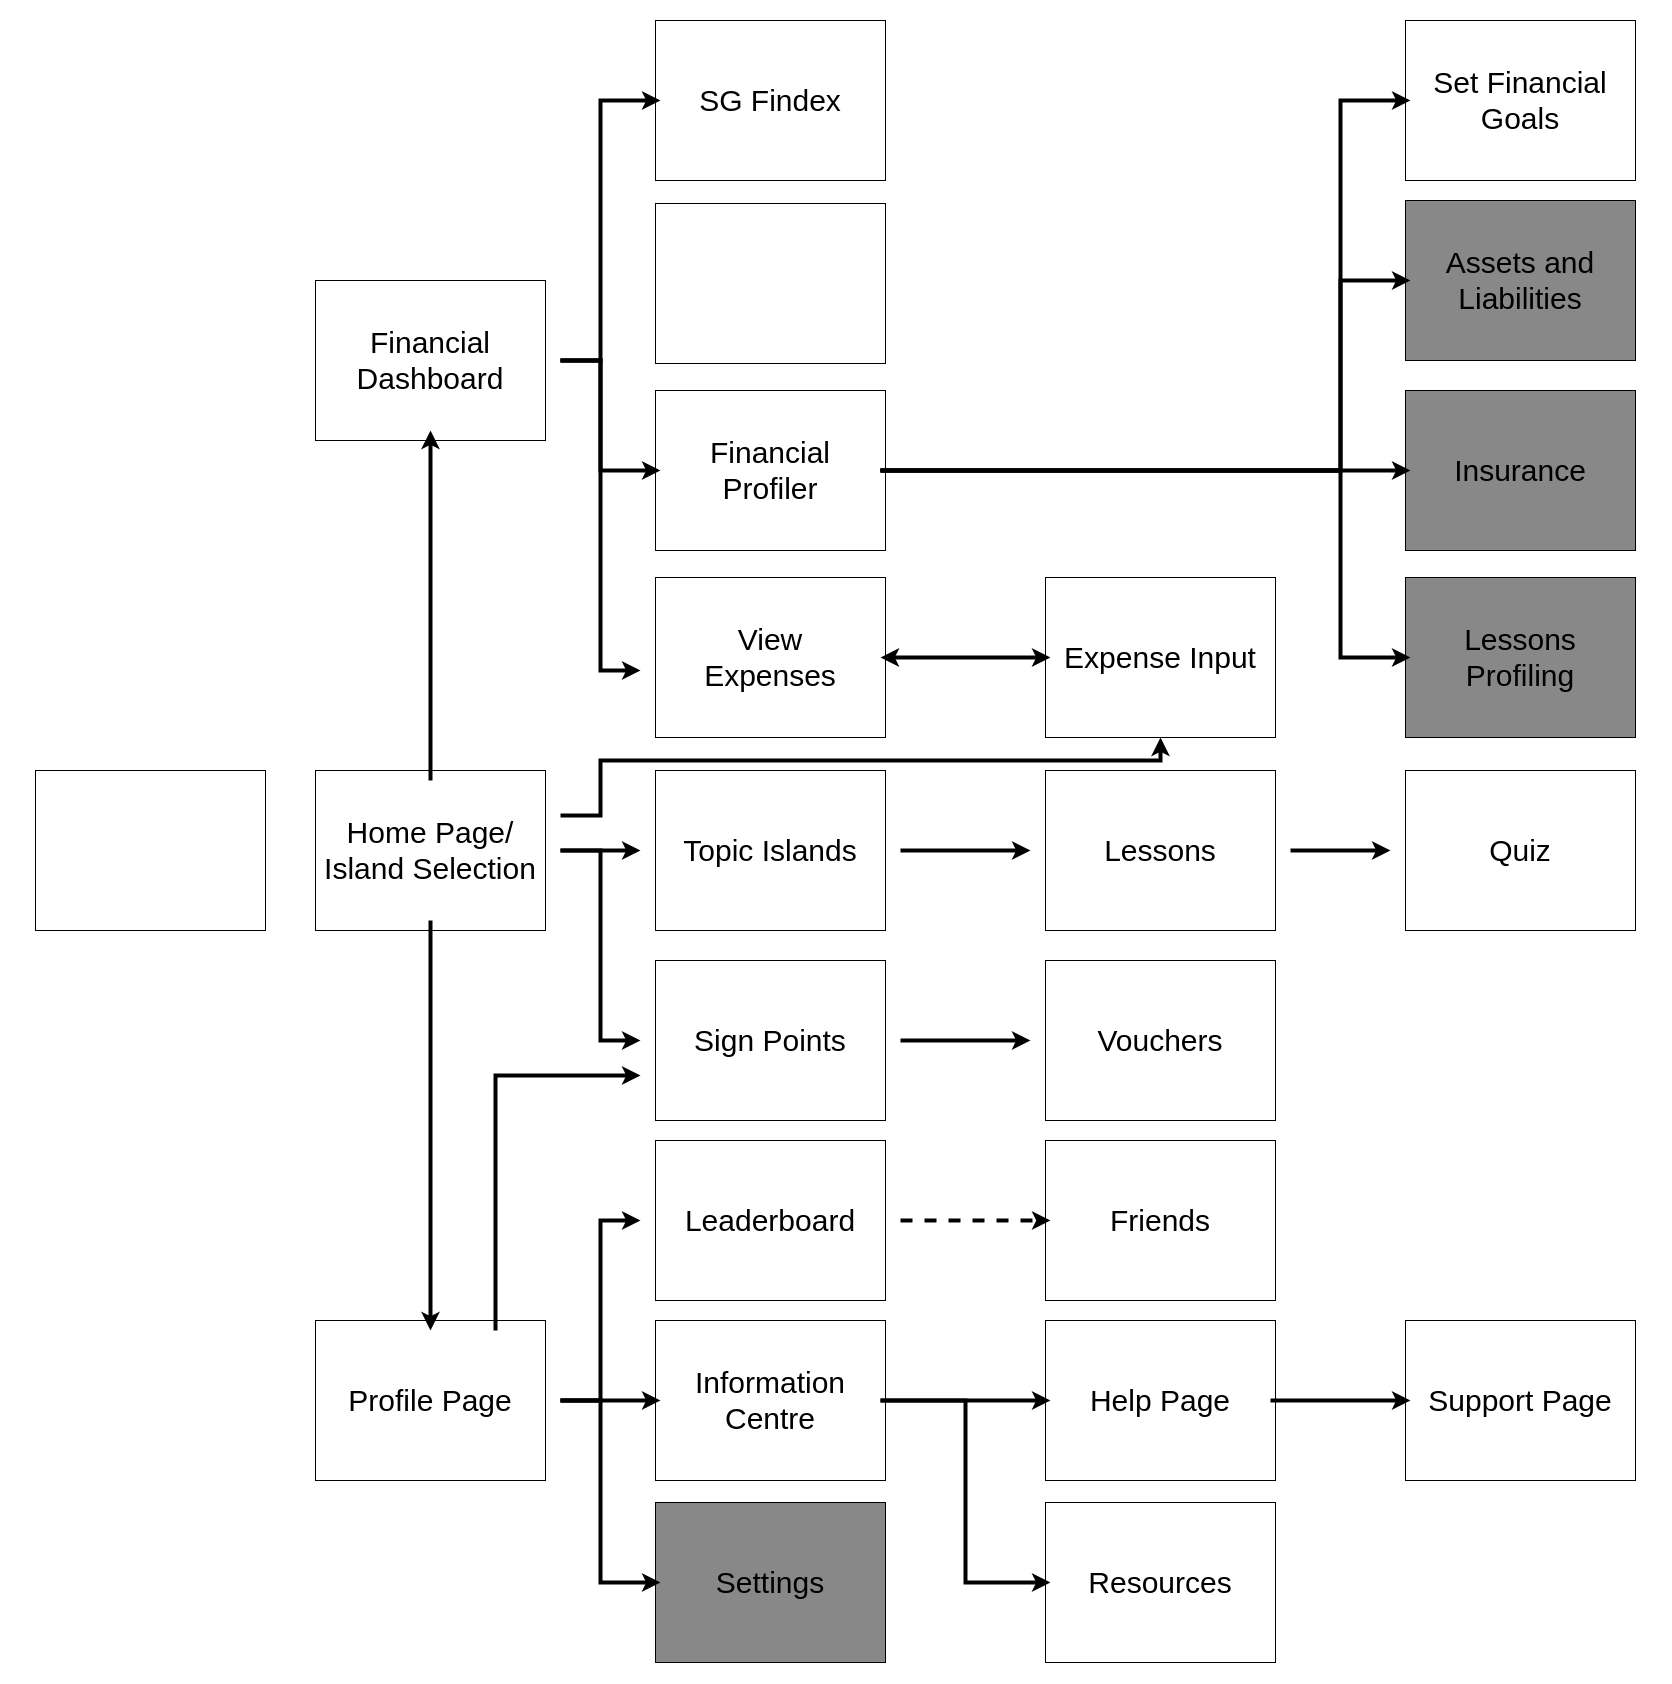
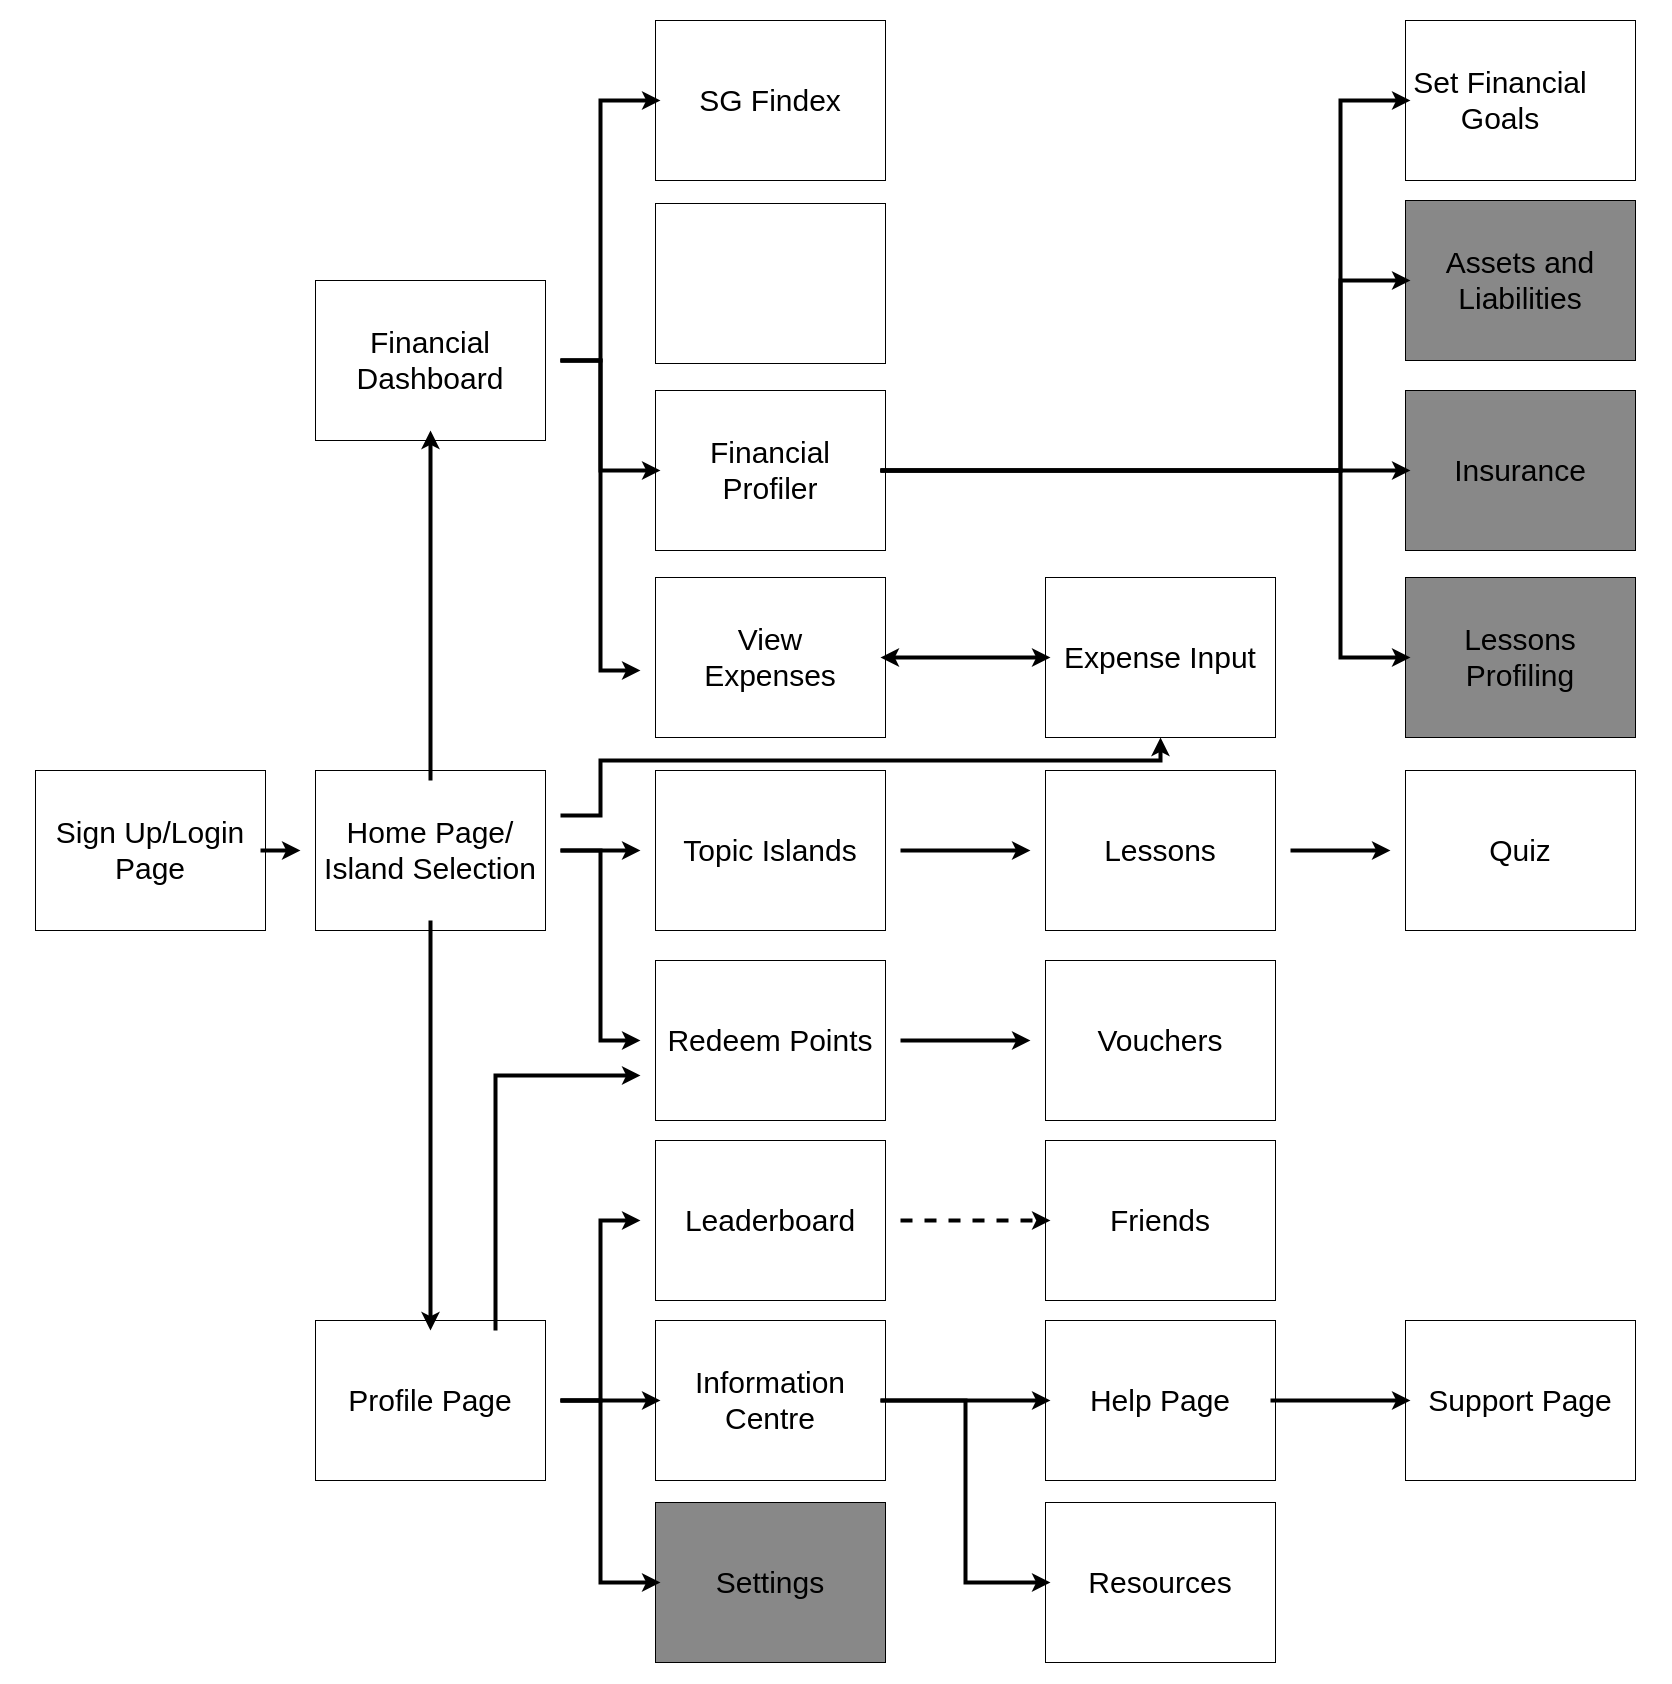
node "Set Financial Goals": size 220x140 -> 180x140
node "Sign Up/Login Page": added
edge "Sign Up/Login Page" -> "Home Page/ Island Selection": added
node "Sign Points": label "Sign Points" -> "Redeem Points"
